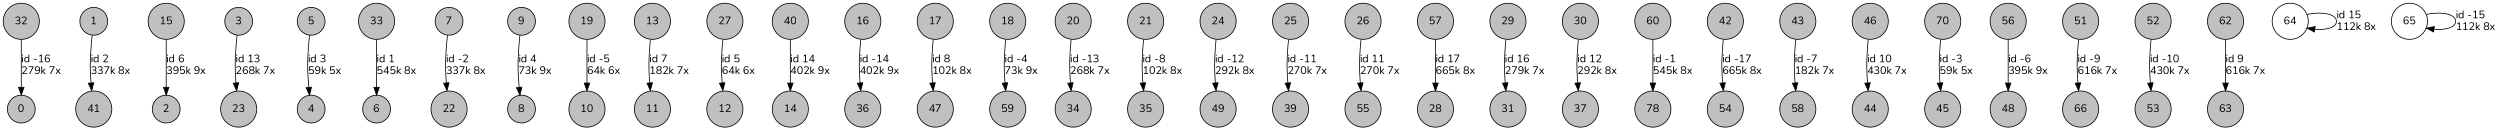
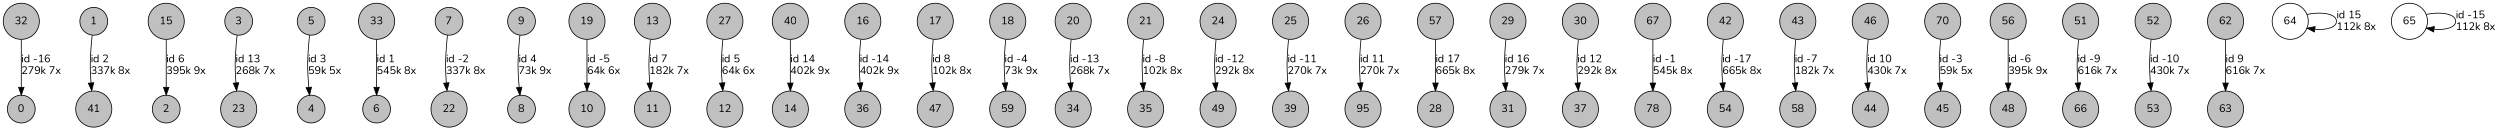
node "60": label "60" -> "67"
node "55": label "55" -> "95"
